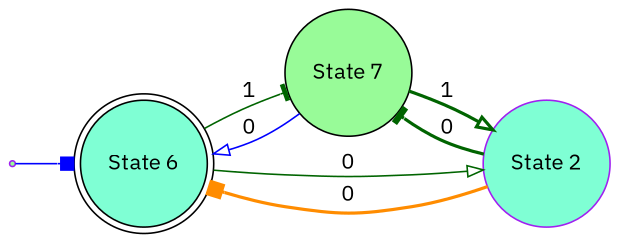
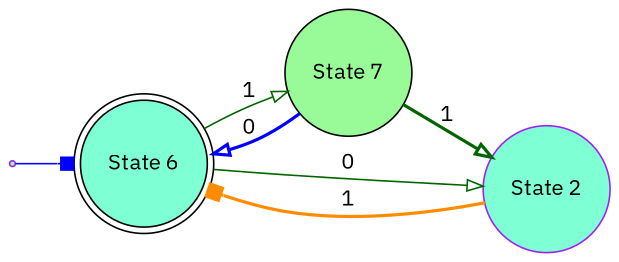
edge "State 6" -> "State 7": arrowhead tee -> onormal
edge "State 7" -> "State 6": style solid -> bold
edge "State 2" -> "State 7": removed, label "0"
edge "State 2" -> "State 6": label "0" -> "1"
